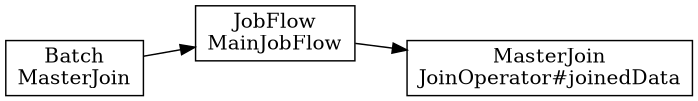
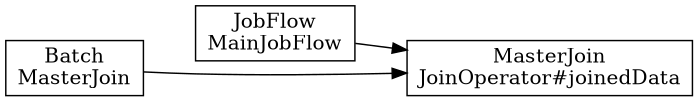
edge "Batch MasterJoin" -> "JobFlow MainJobFlow": now "Batch MasterJoin" -> "MasterJoin JoinOperator#joinedData"
